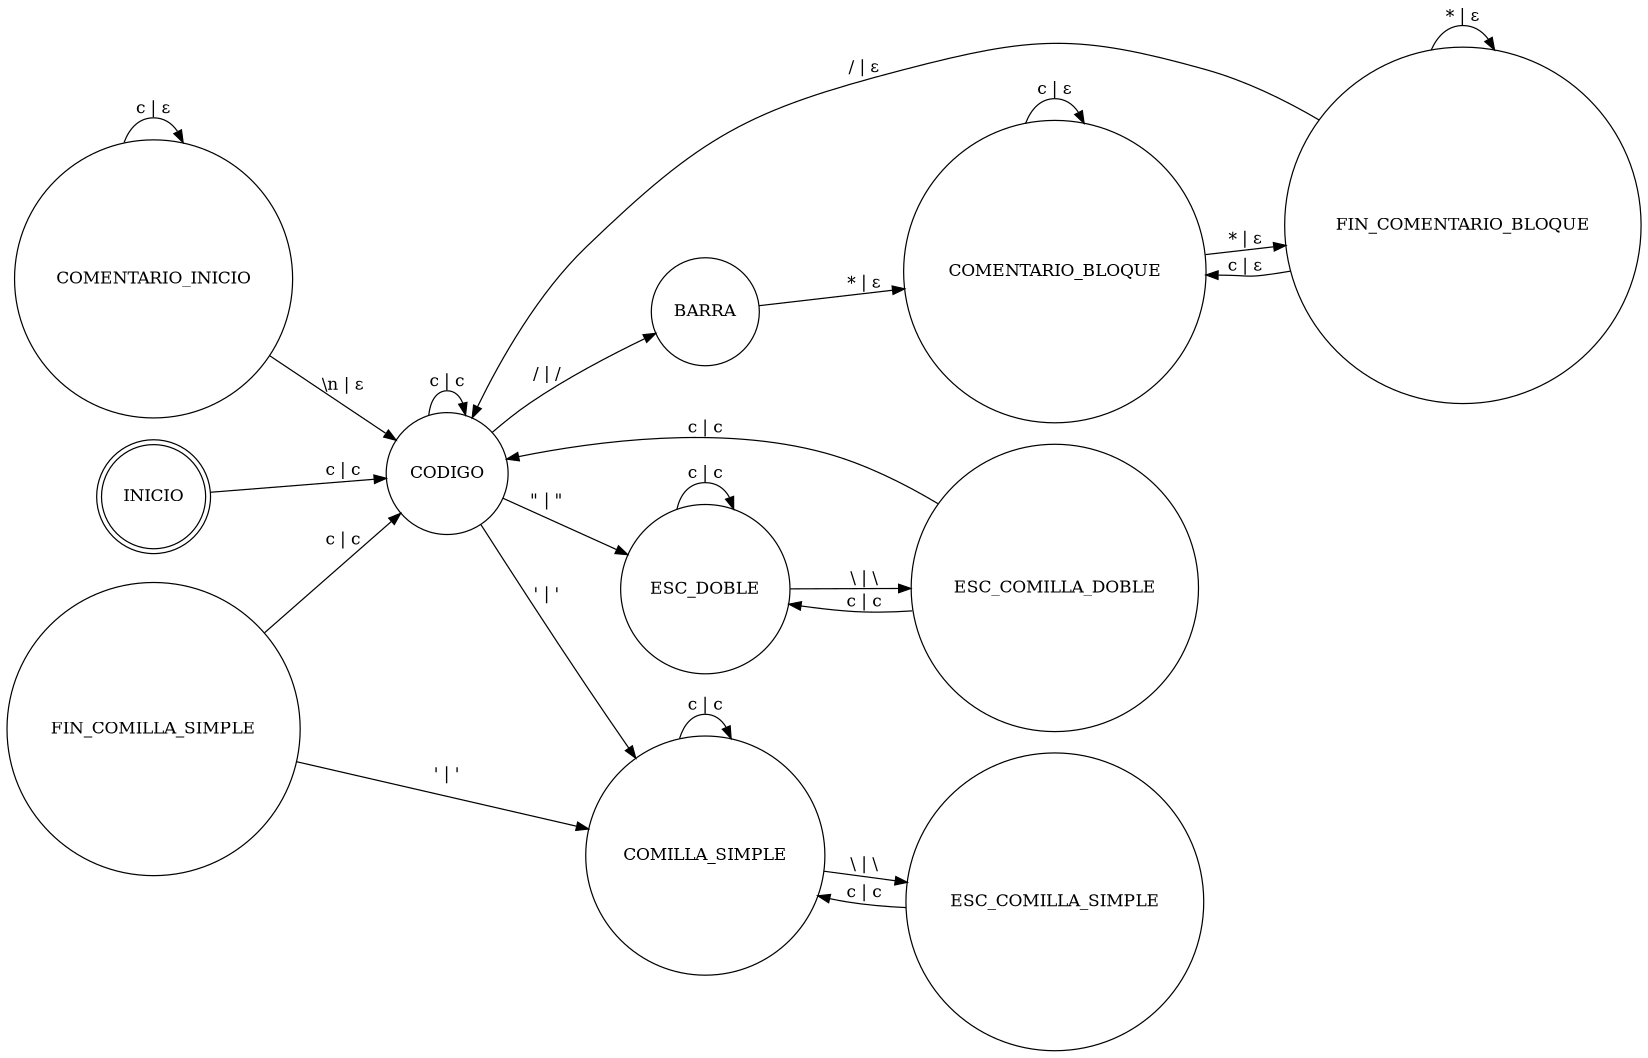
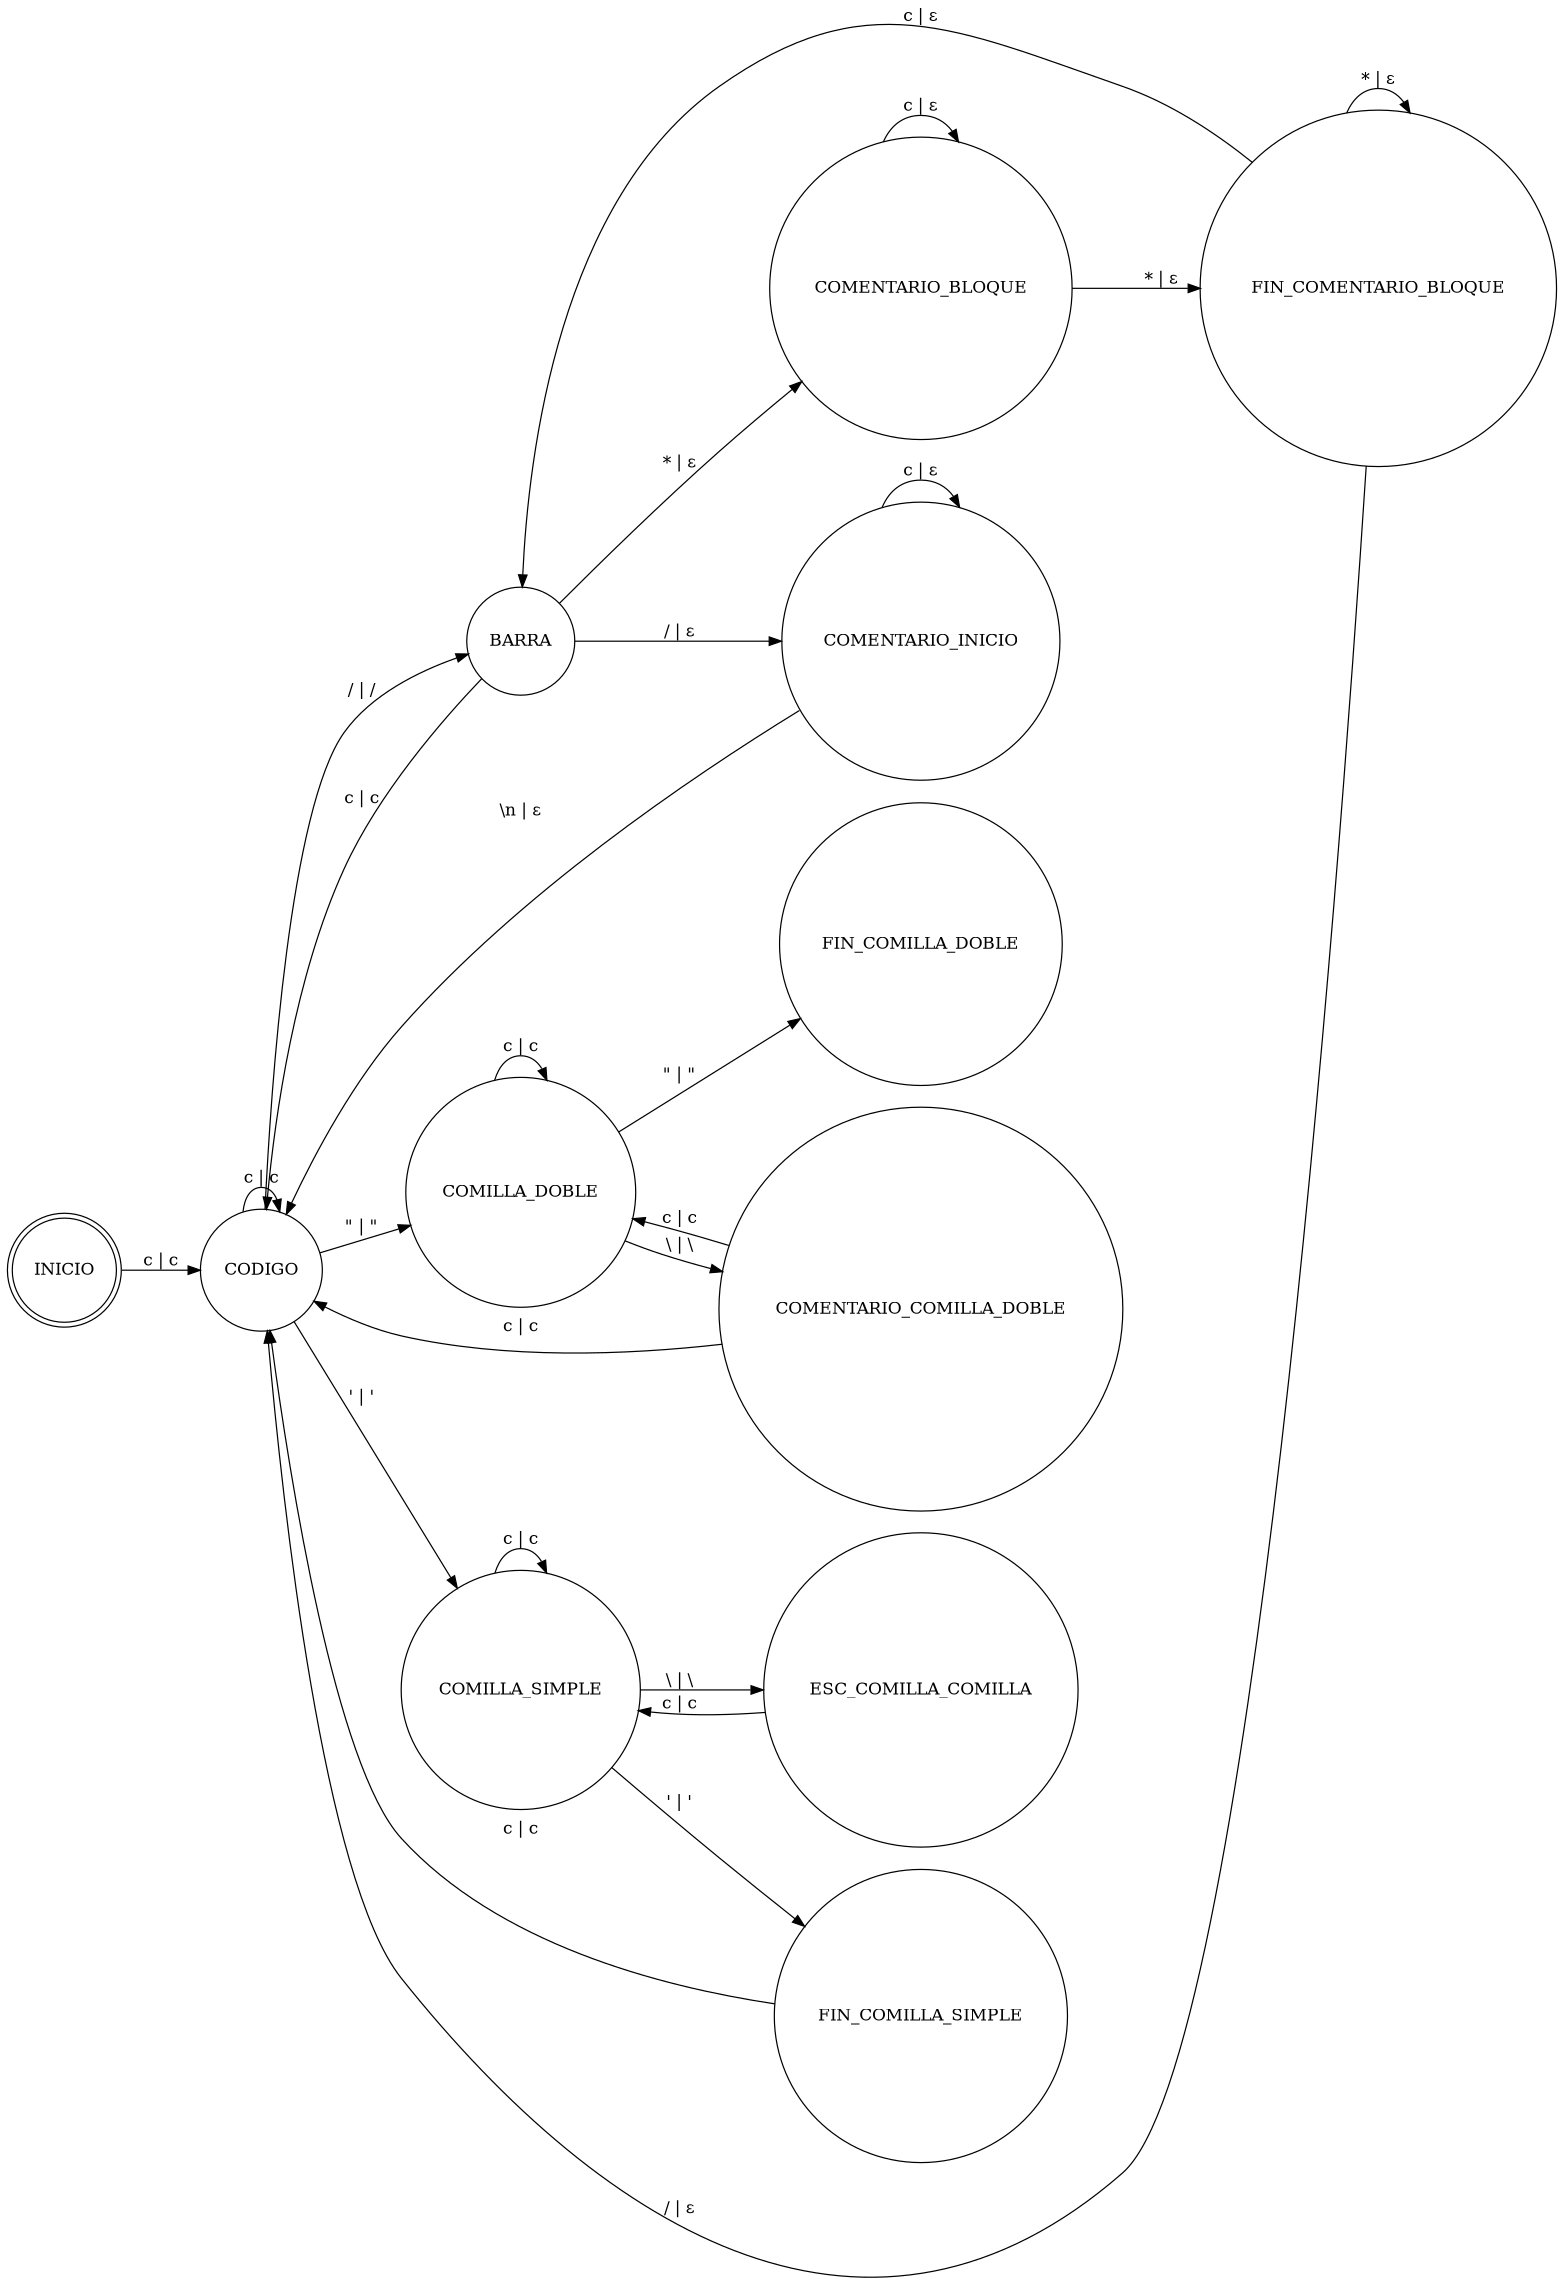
edge "FIN_COMENTARIO_BLOQUE" -> "COMENTARIO_BLOQUE": now "FIN_COMENTARIO_BLOQUE" -> "BARRA"
node "ESC_COMILLA_DOBLE": label "ESC_COMILLA_DOBLE" -> "COMENTARIO_COMILLA_DOBLE"
node "ESC_DOBLE": label "ESC_DOBLE" -> "COMILLA_DOBLE"
edge "BARRA" -> "COMENTARIO_INICIO": added, label "/ | ε"
edge "FIN_COMILLA_SIMPLE" -> "COMILLA_SIMPLE": reversed
node "ESC_COMILLA_SIMPLE": label "ESC_COMILLA_SIMPLE" -> "ESC_COMILLA_COMILLA"
edge "BARRA" -> "CODIGO": added, label "c | c"
node "FIN_COMILLA_DOBLE": added
